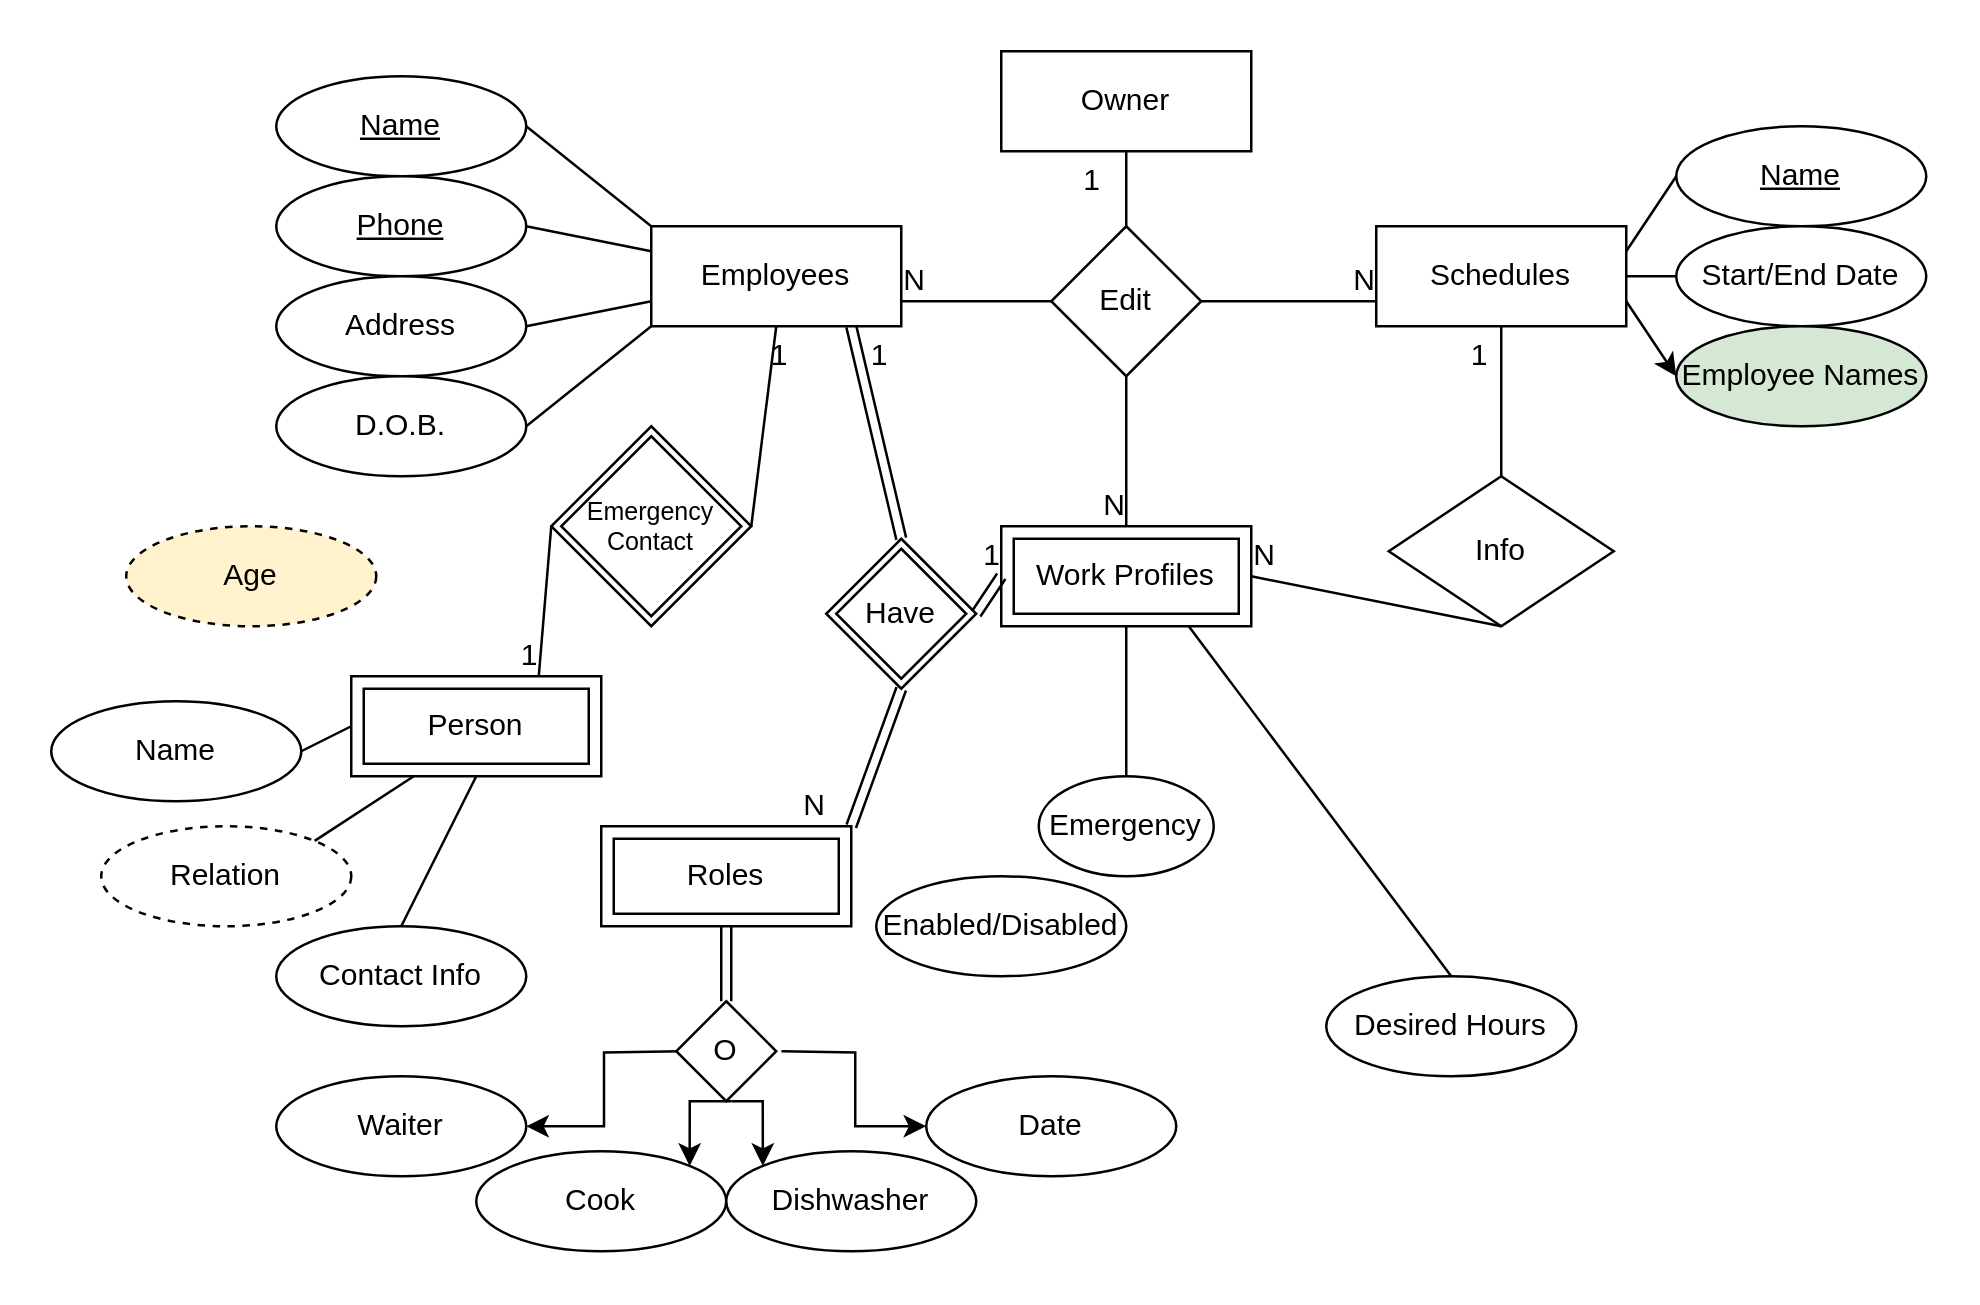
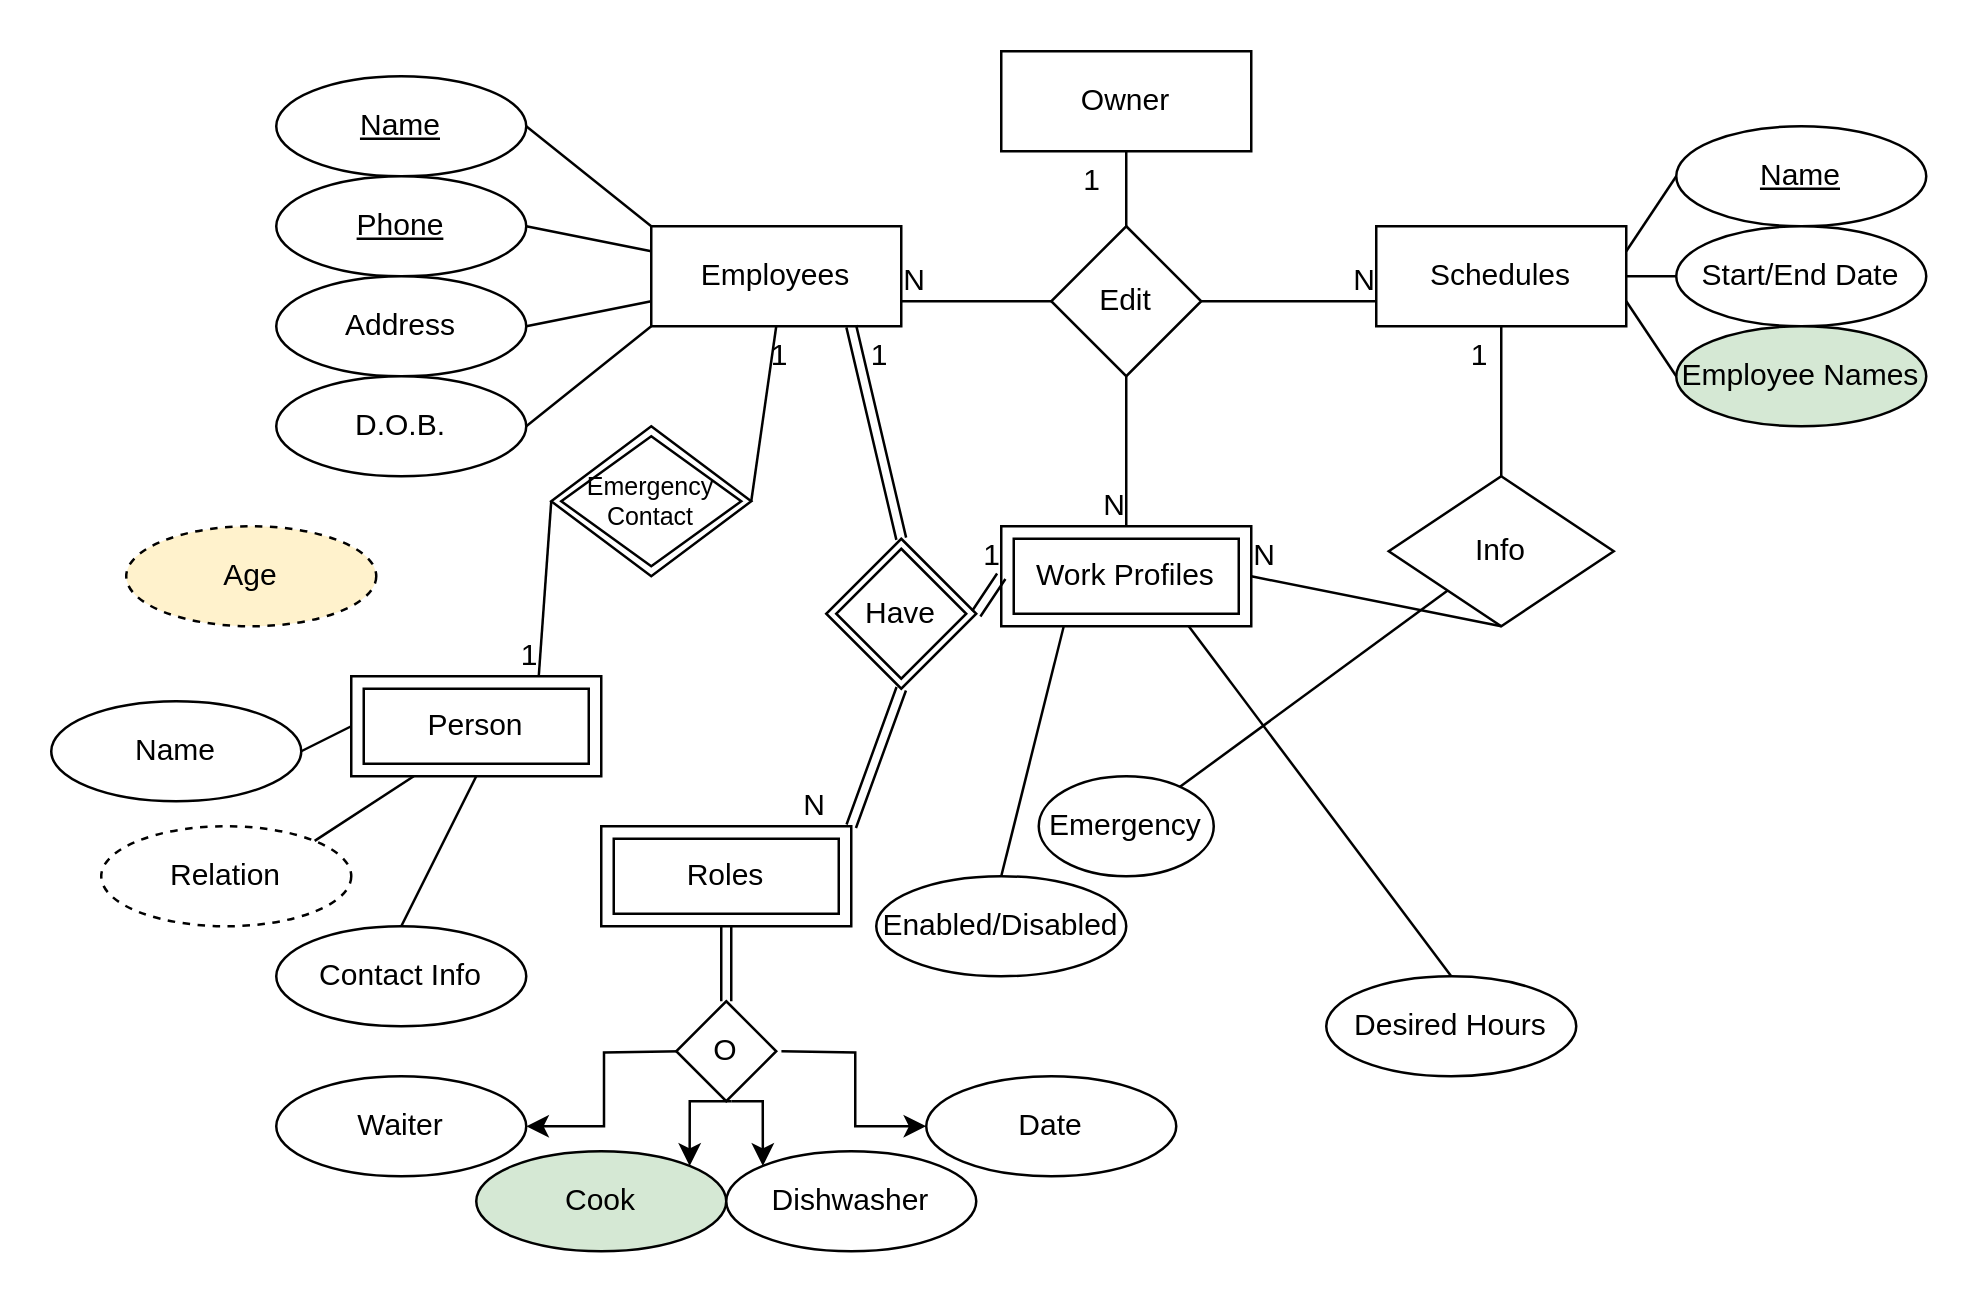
edge "Schedules" -> "Employee Names": arrowhead classic -> none
node "Emergency Contact": size 200x200 -> 200x150
edge "Work Profiles" -- "Emergency": now "Info" -- "Emergency"
edge "Work Profiles" -- "Enabled/Disabled": added
node "Cook": fillcolor #ffffff -> #d5e8d4
